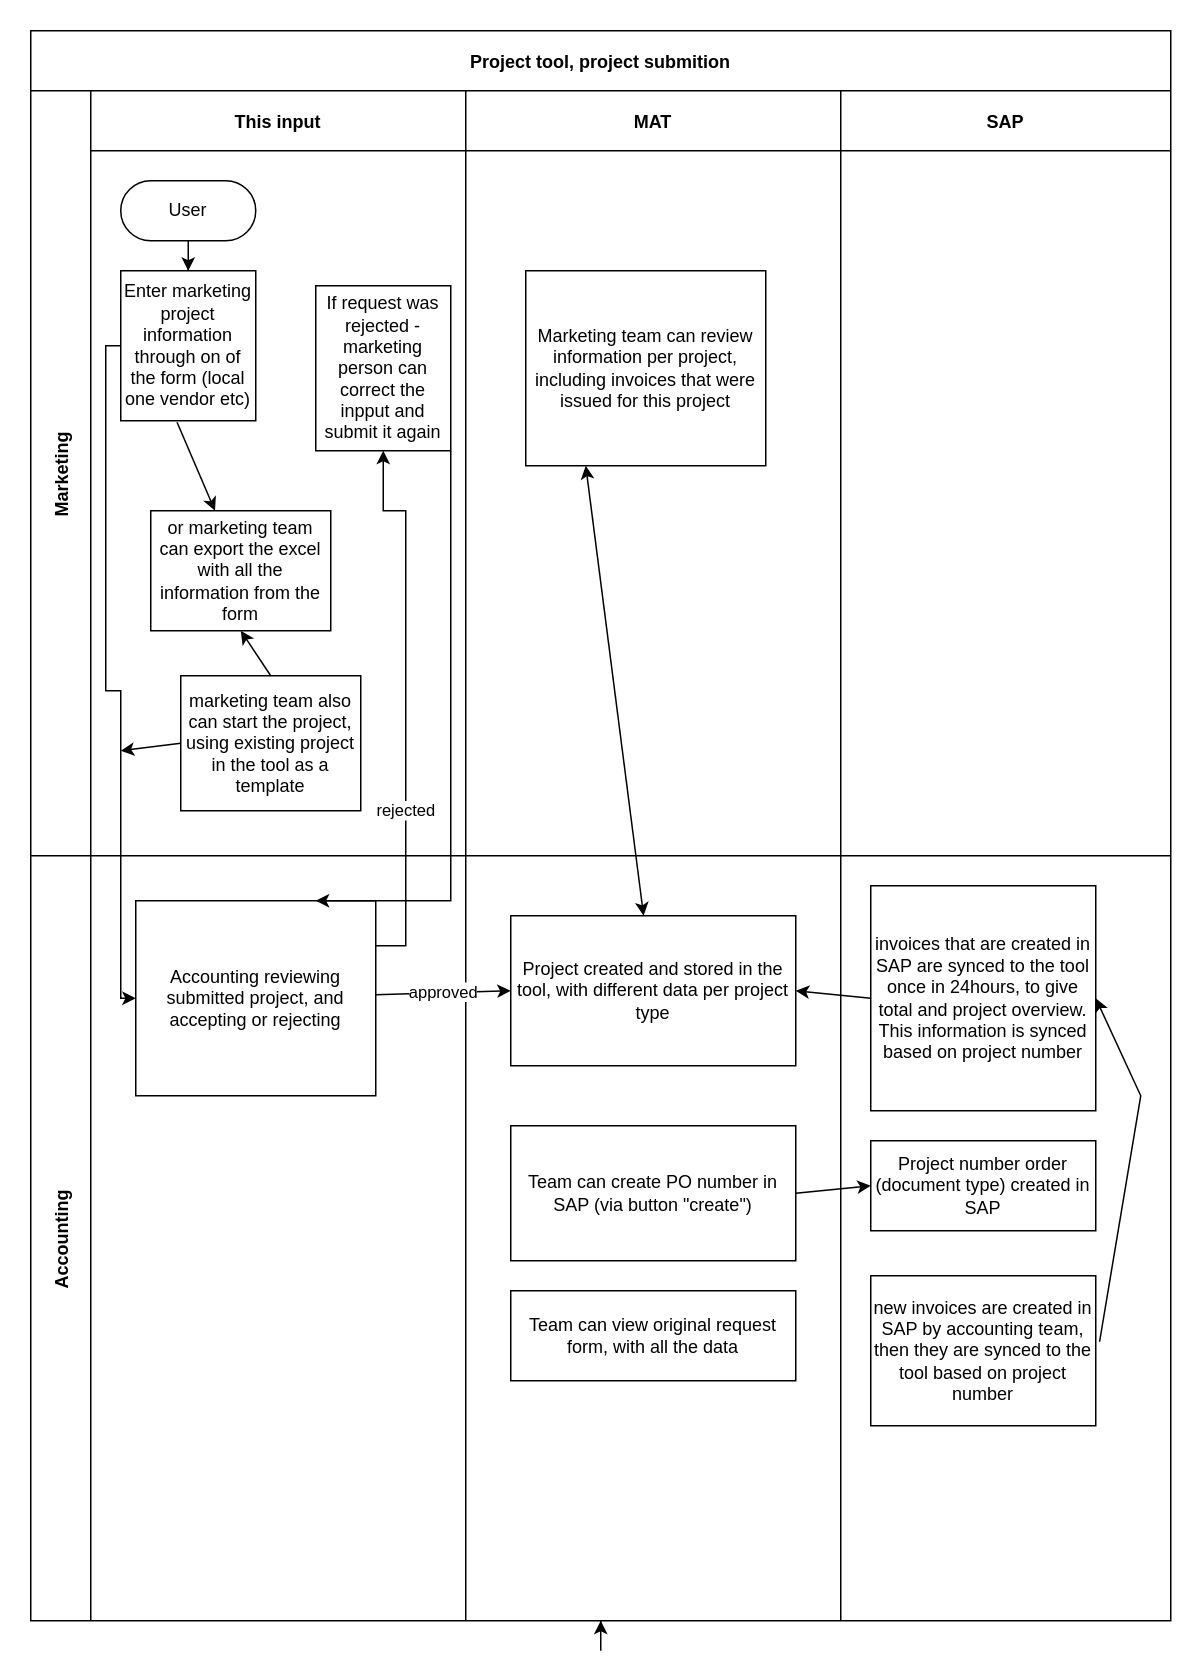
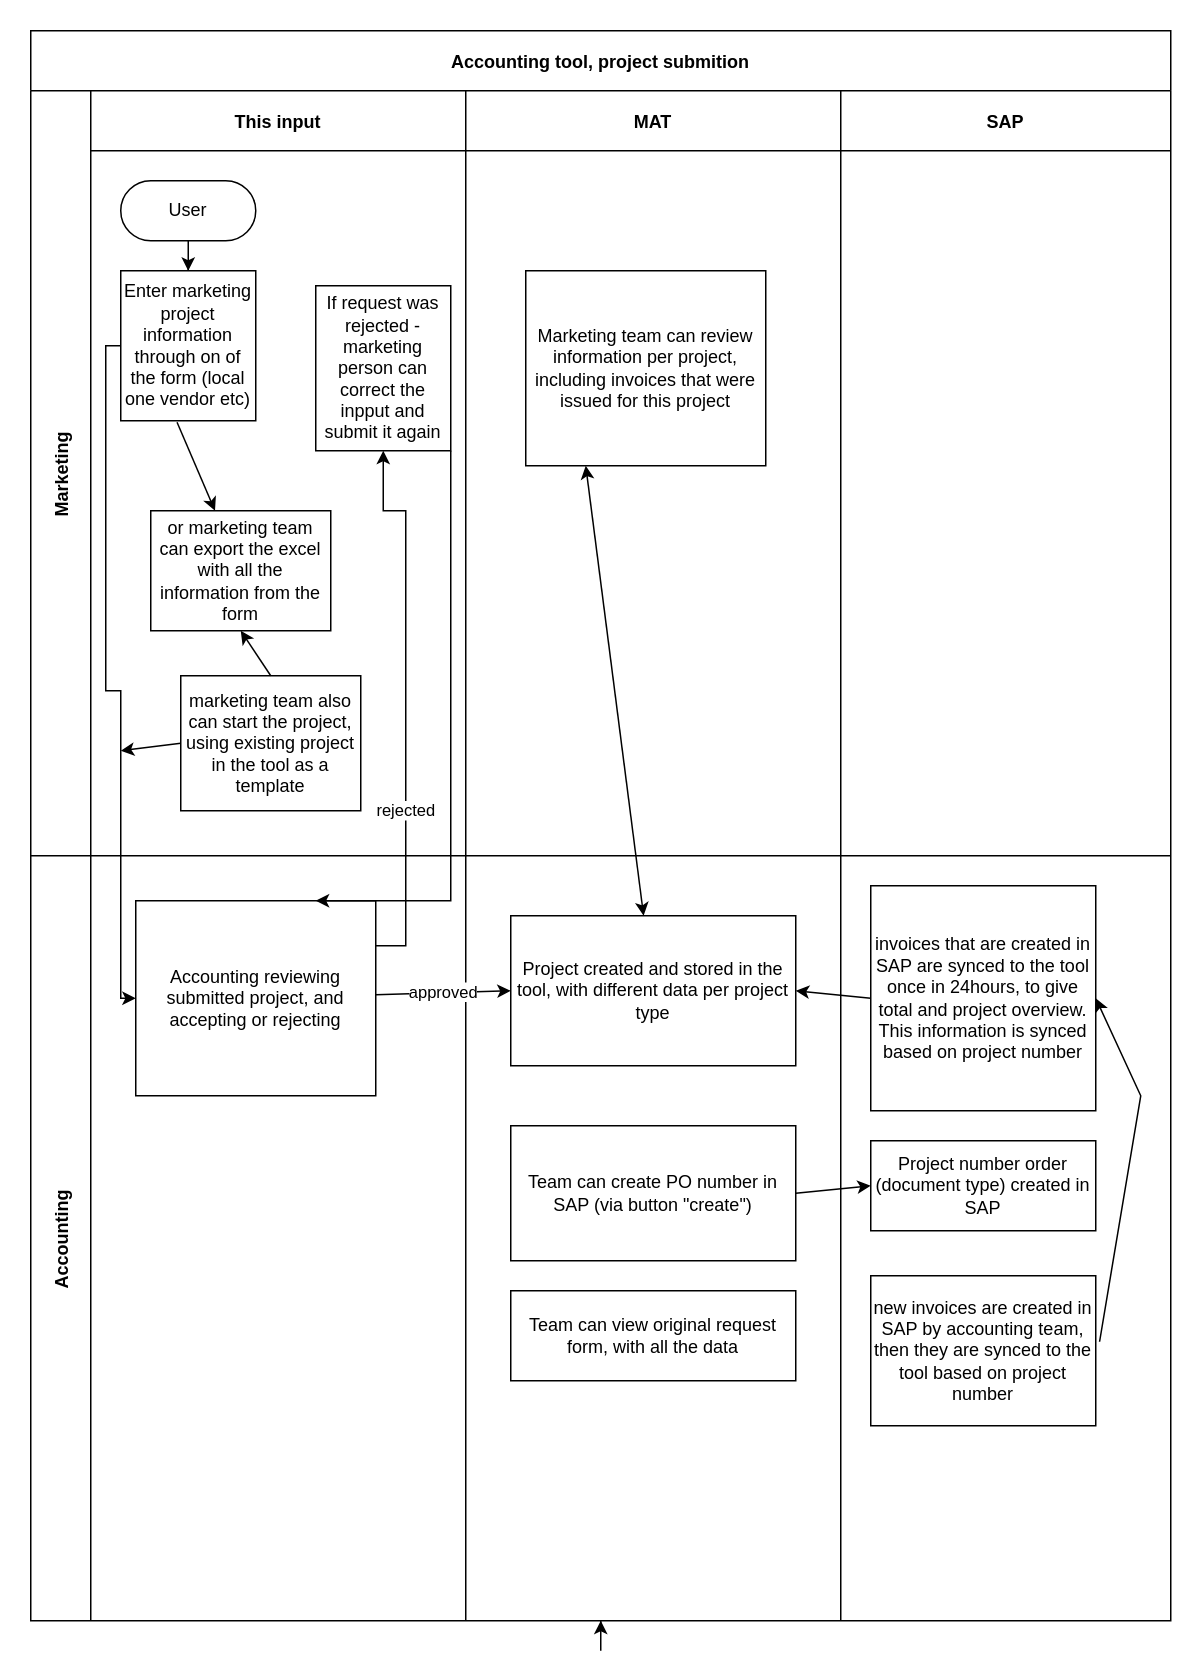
node "Project tool, project submition": label "Project tool, project submition" -> "Accounting tool, project submition"
